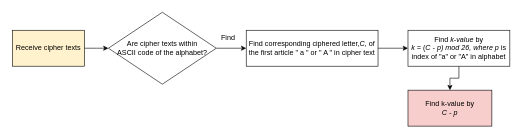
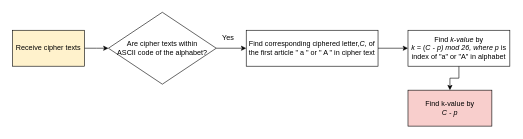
node "Find": label "Find" -> "Yes"
